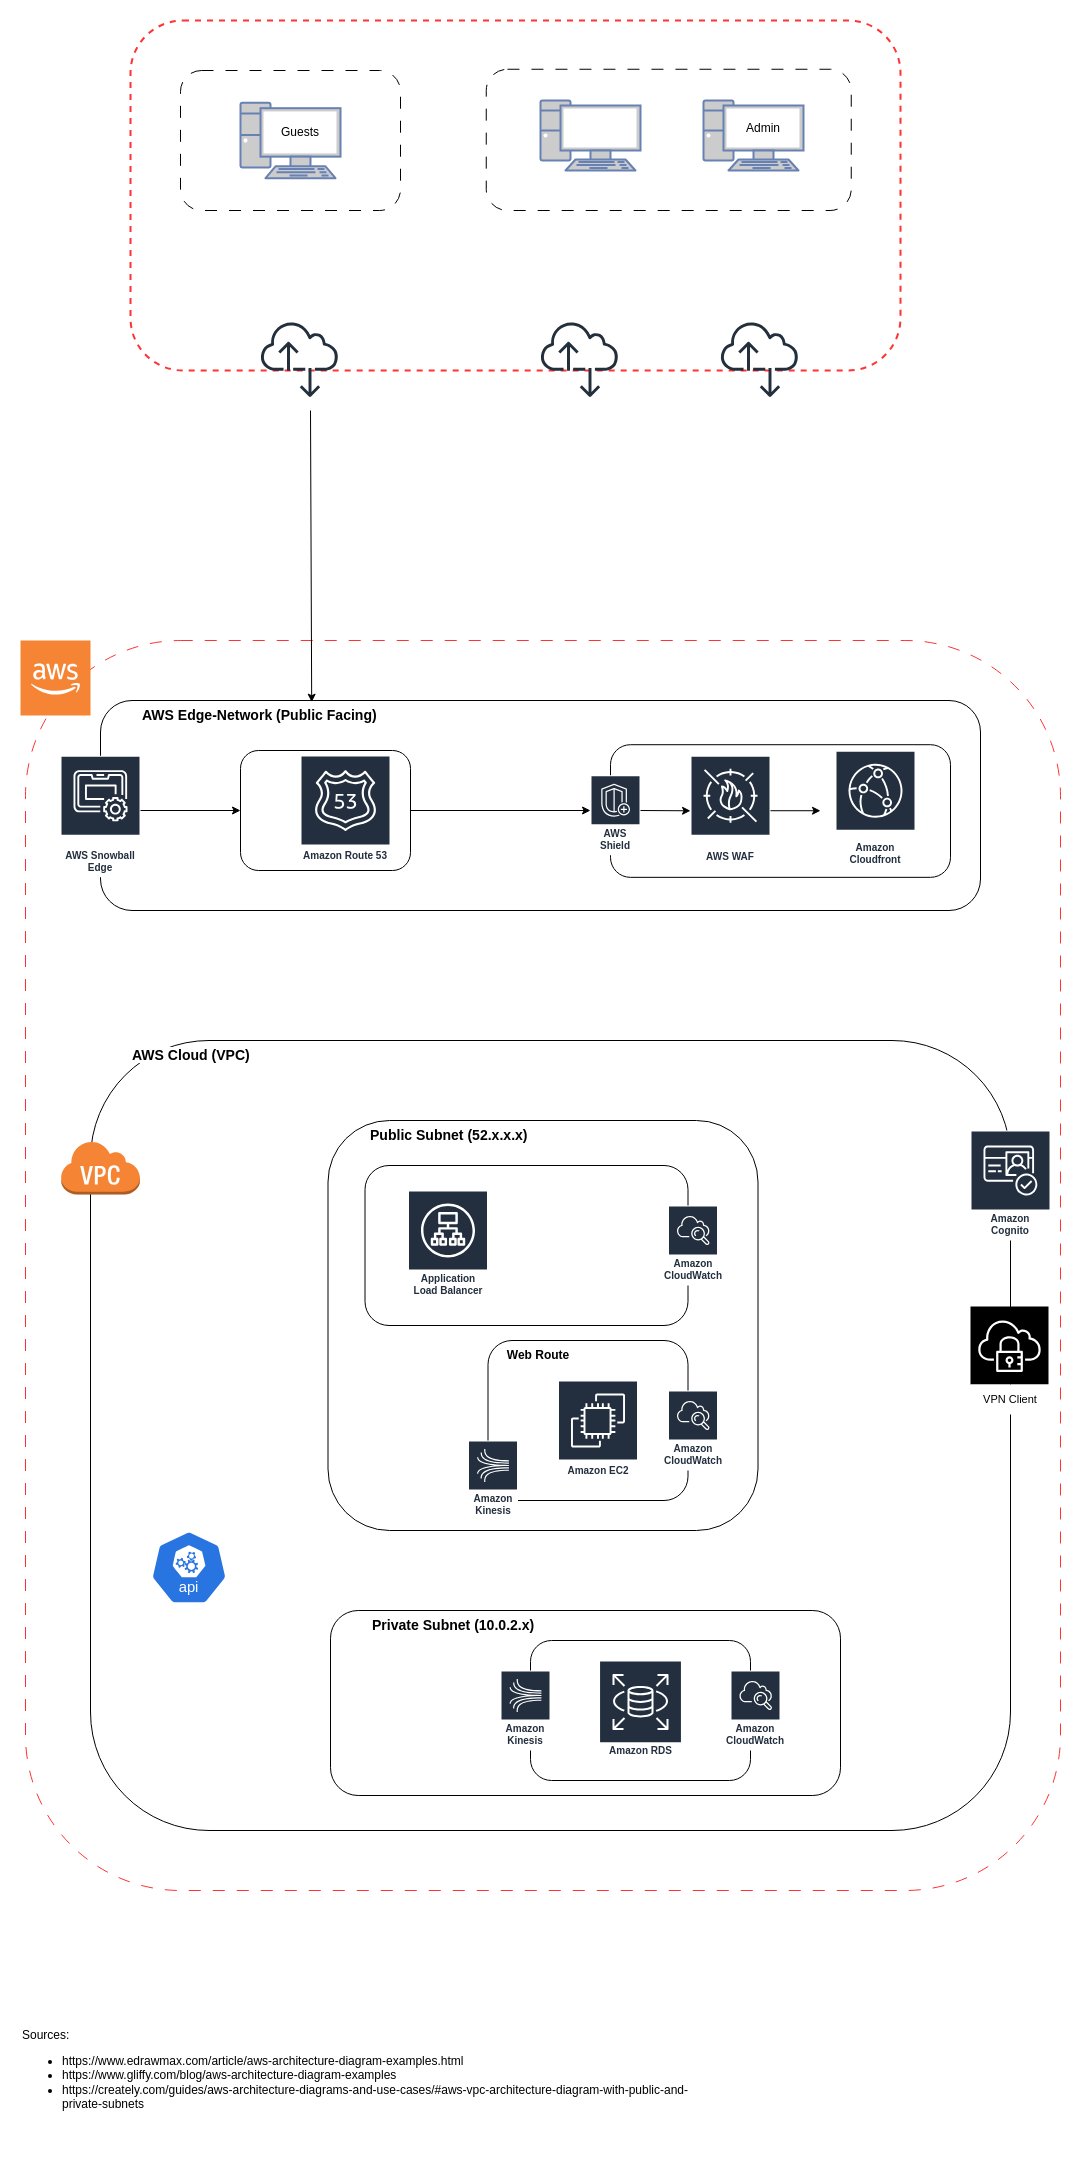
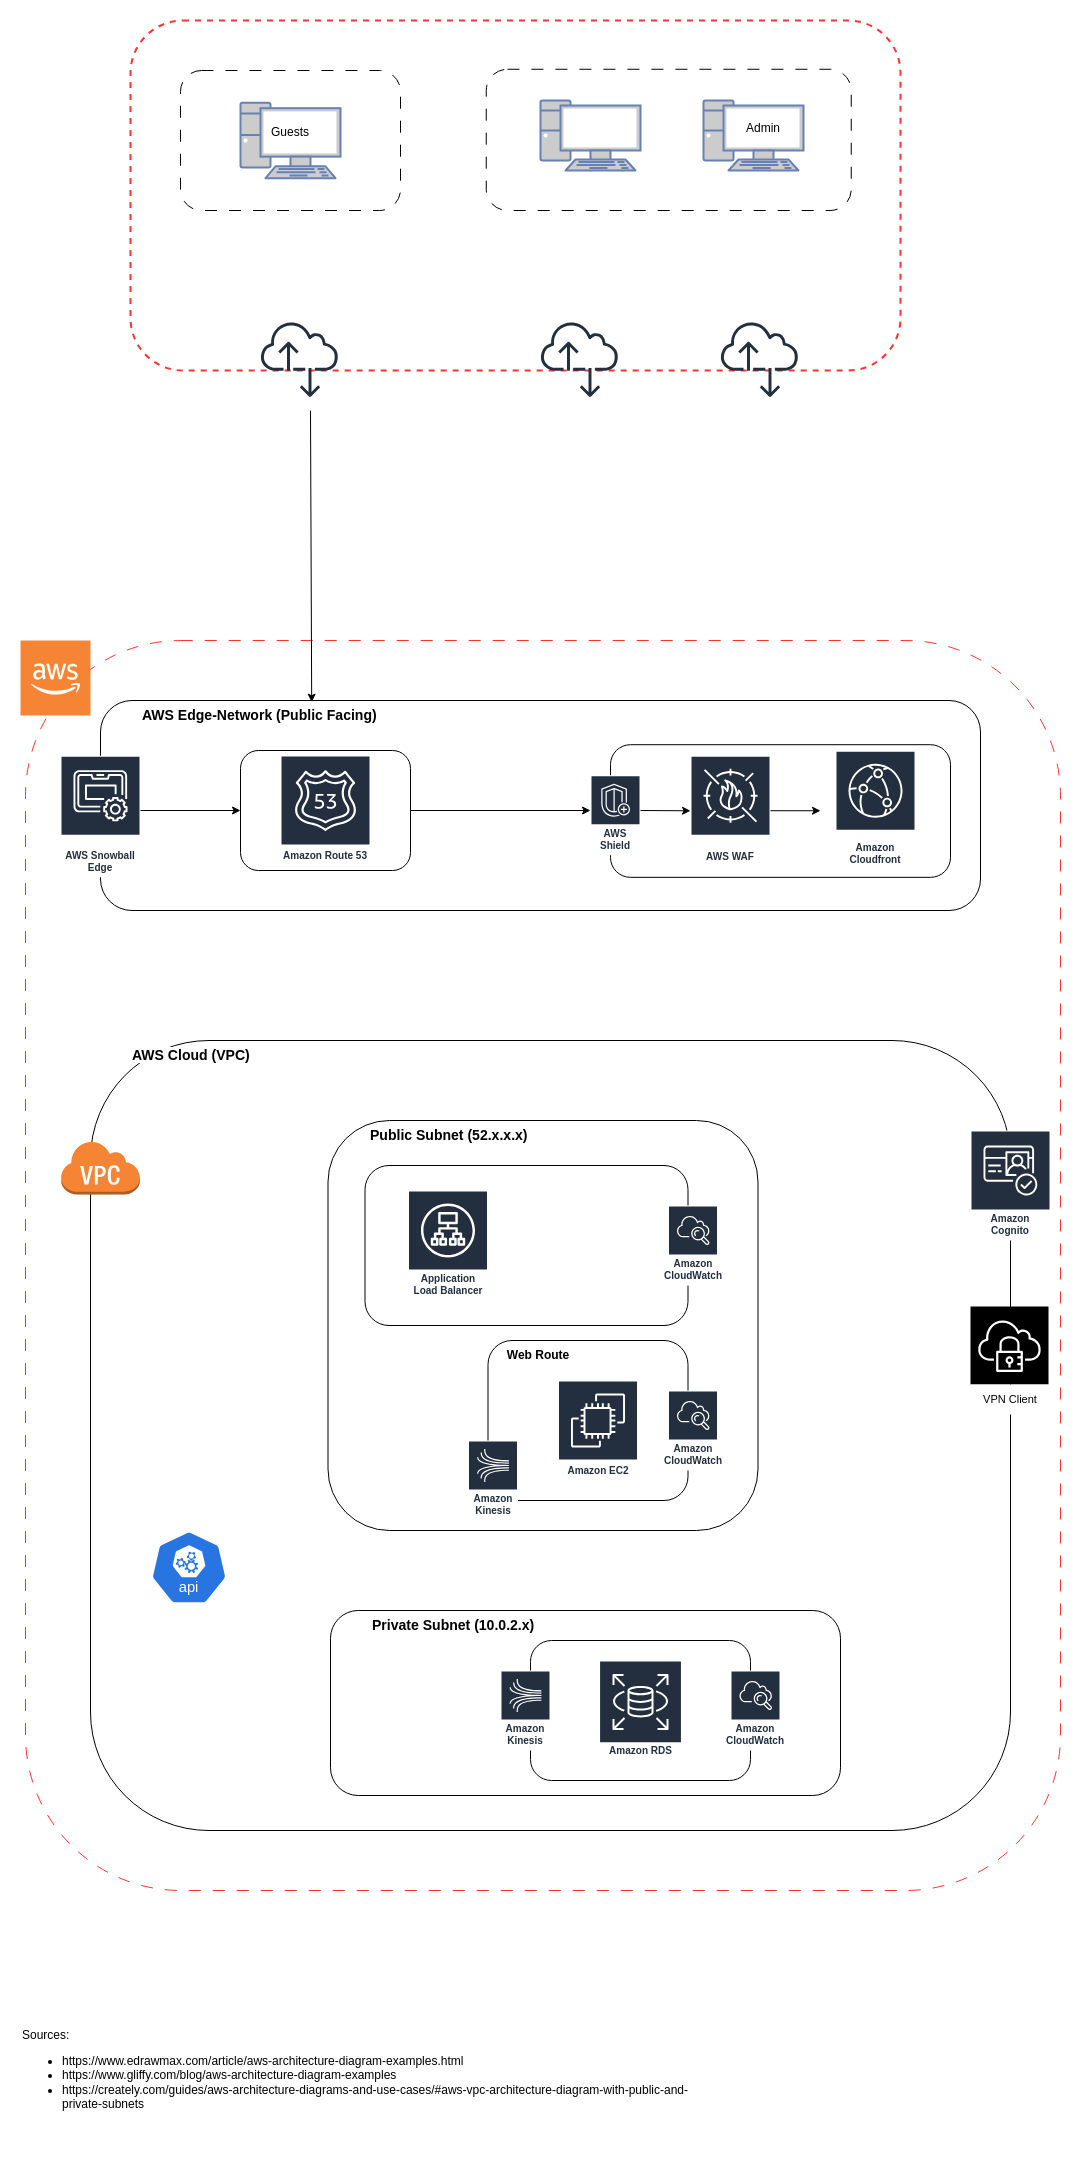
node "Guests": moved (301, 132) -> (291, 132)
node "Amazon Route 53": moved (346, 811) -> (326, 811)
